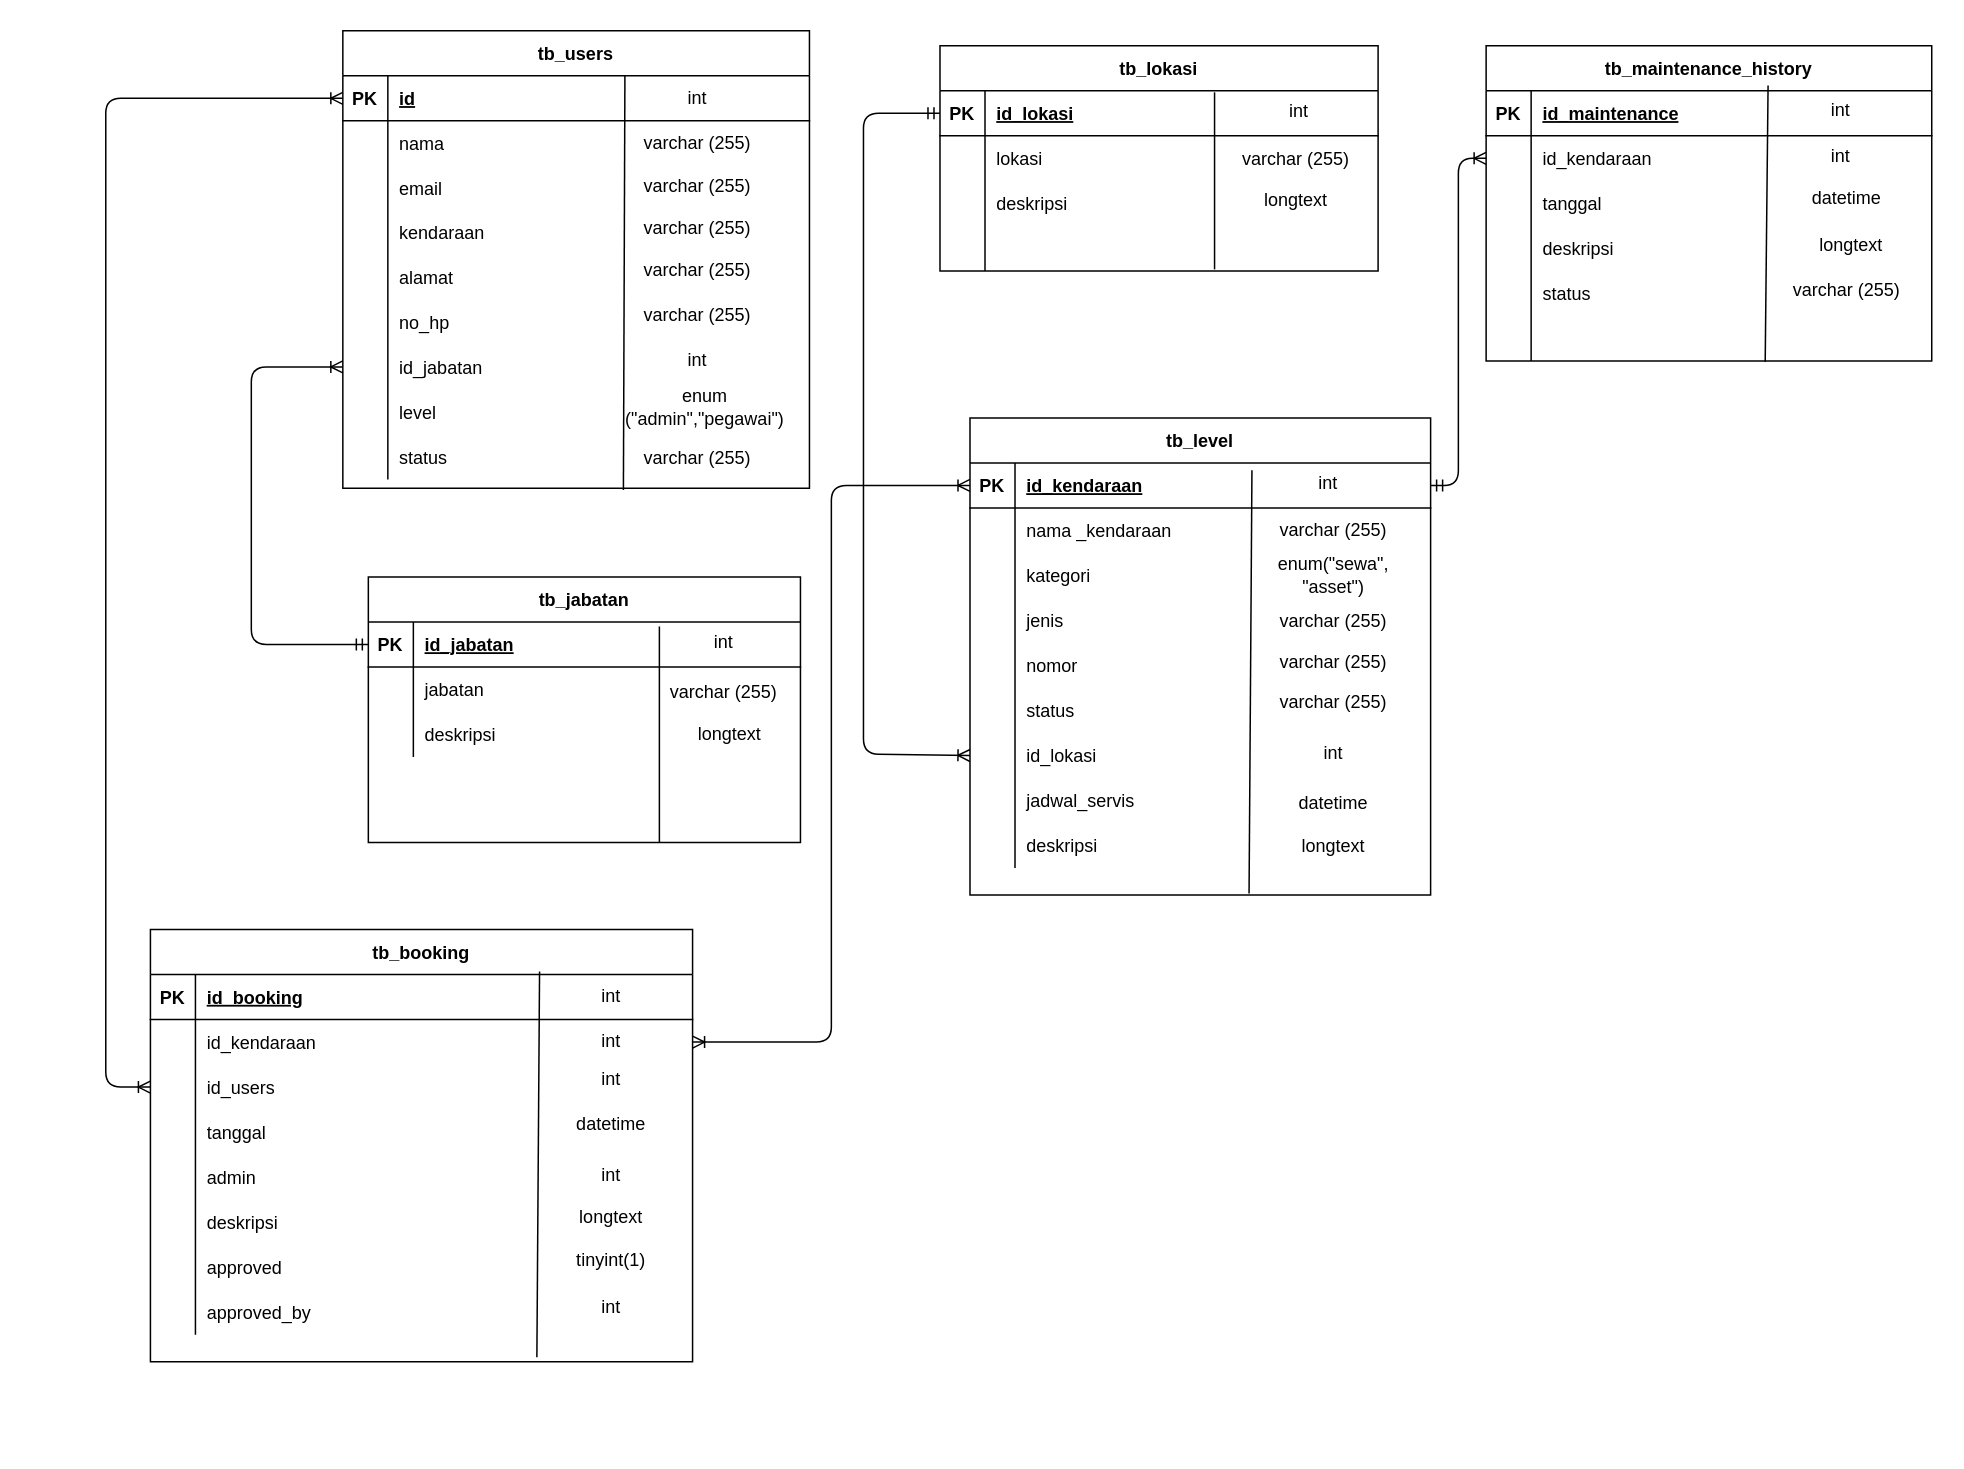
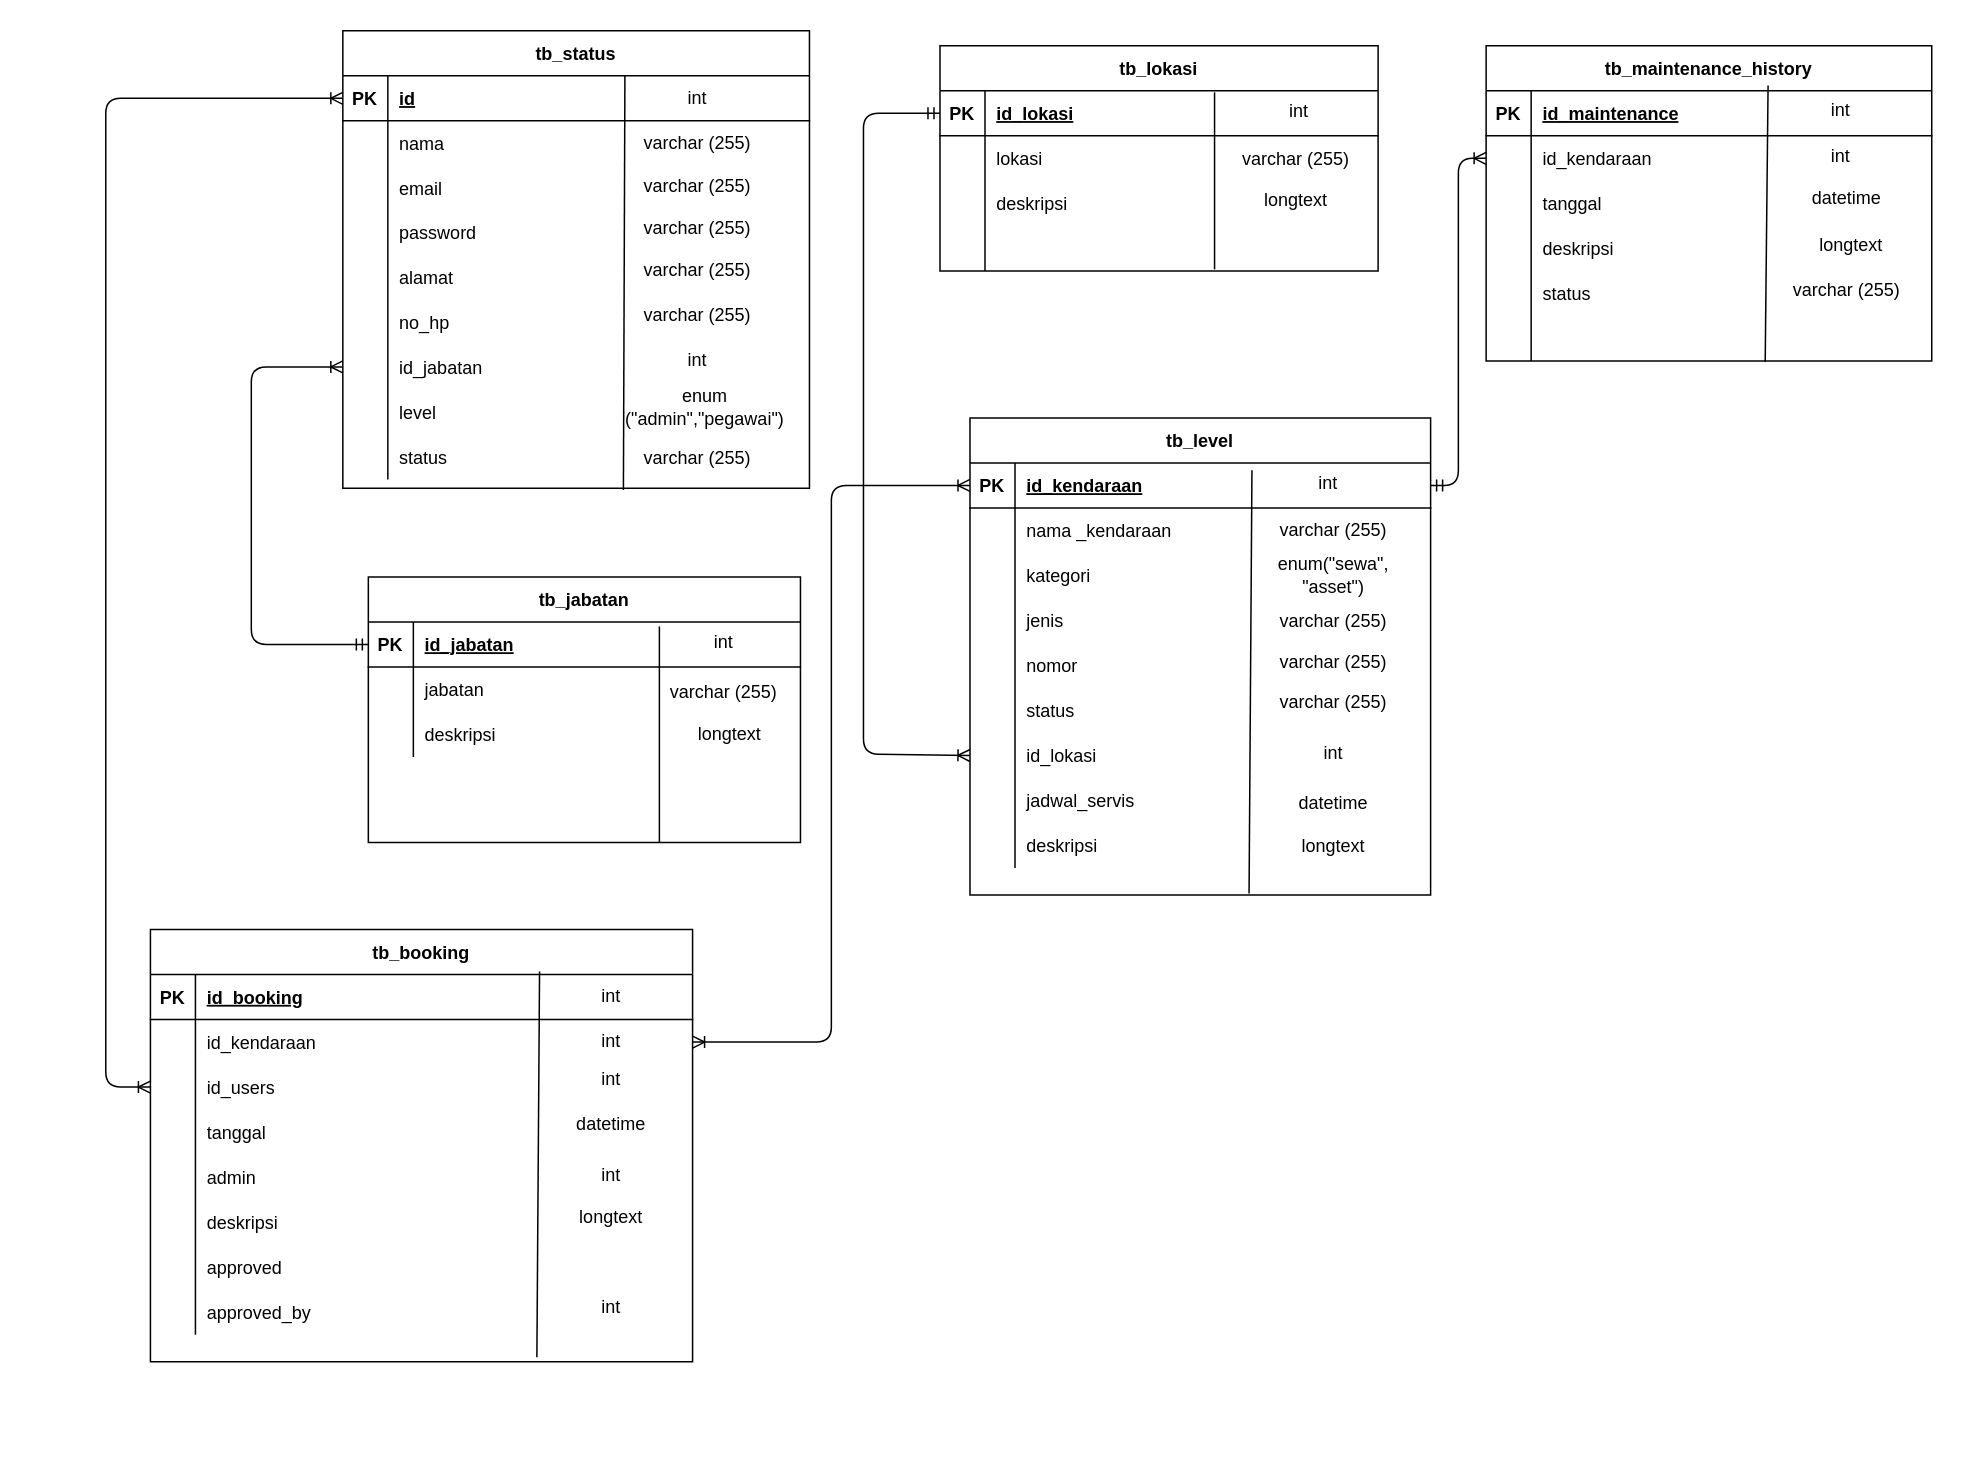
node "tb_users": label "tb_users" -> "tb_status"
node "kendaraan": label "kendaraan" -> "password"
node "tinyint(1)": removed
